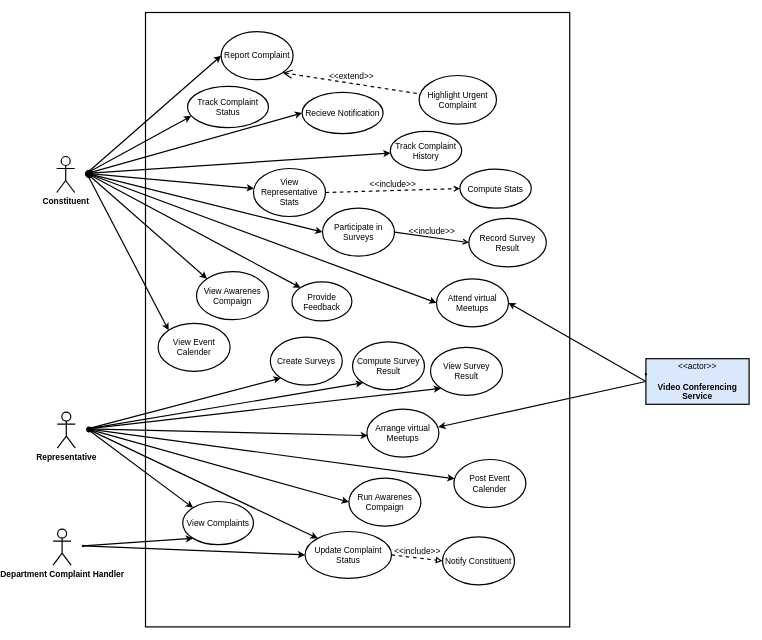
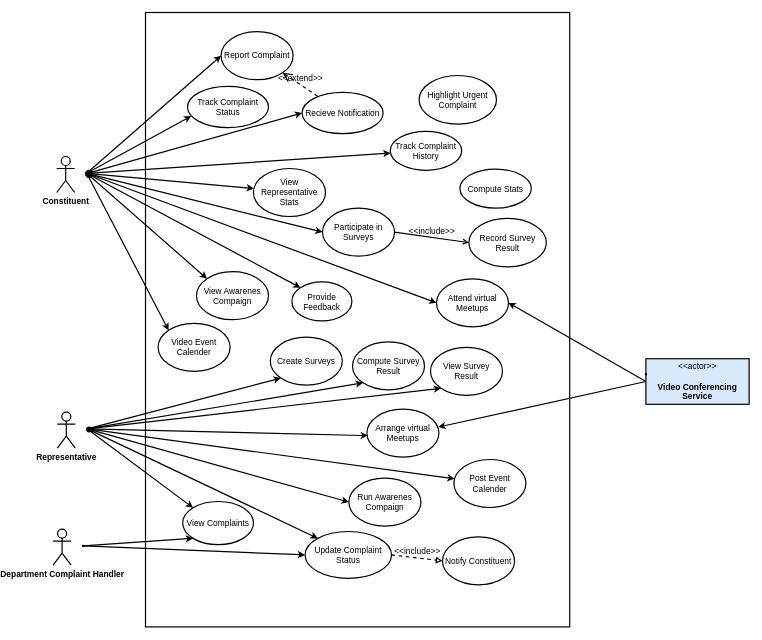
edge "Highlight Urgent Complaint" -> "Report Complaint": now "Recieve Notification" -> "Report Complaint"
edge "View Representative Stats" -> "Compute Stats": removed, label "<<include>>"
node "View Event Calender": label "View Event Calender" -> "Video Event Calender"
